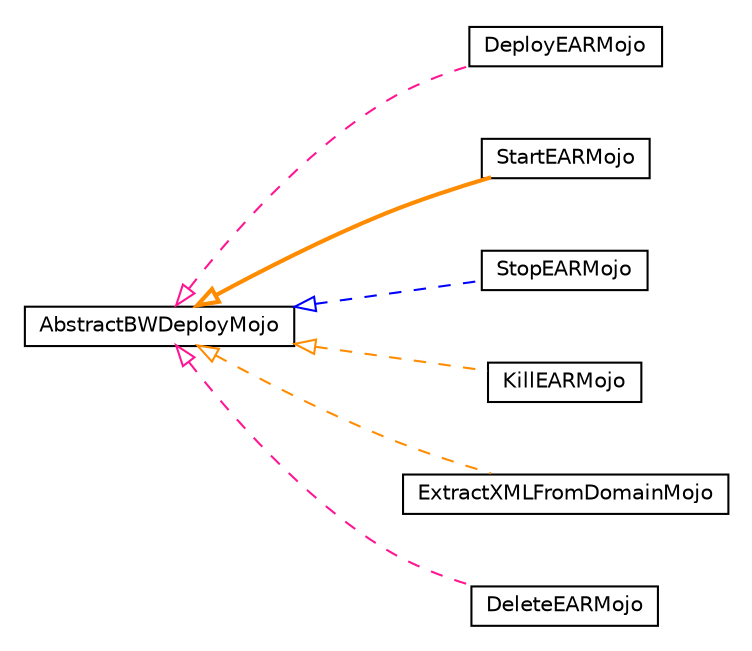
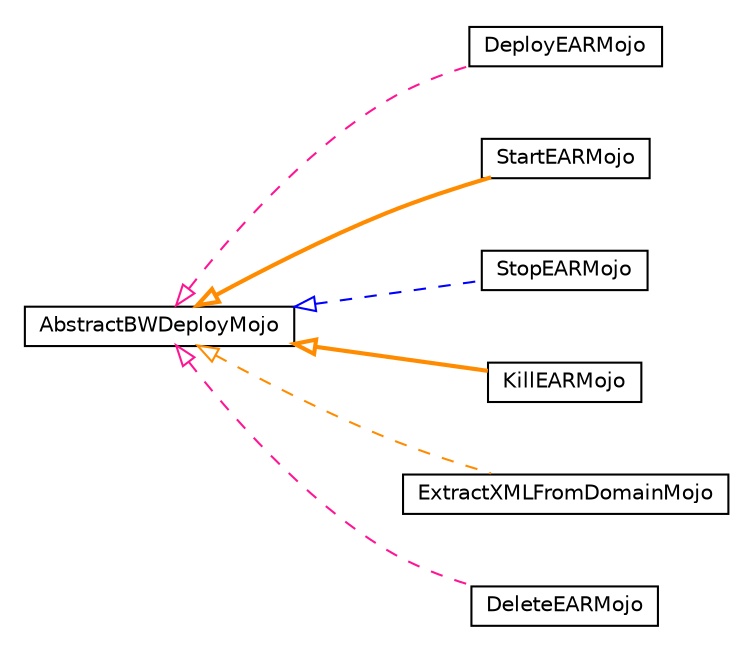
edge "KillEARMojo" -> "AbstractBWDeployMojo": style dashed -> bold
